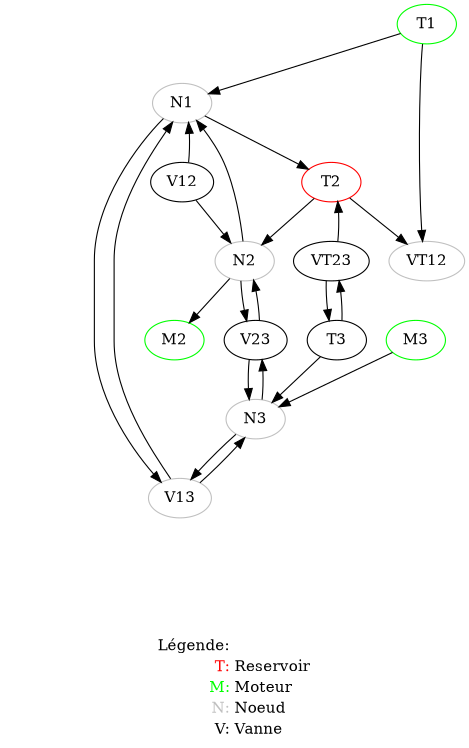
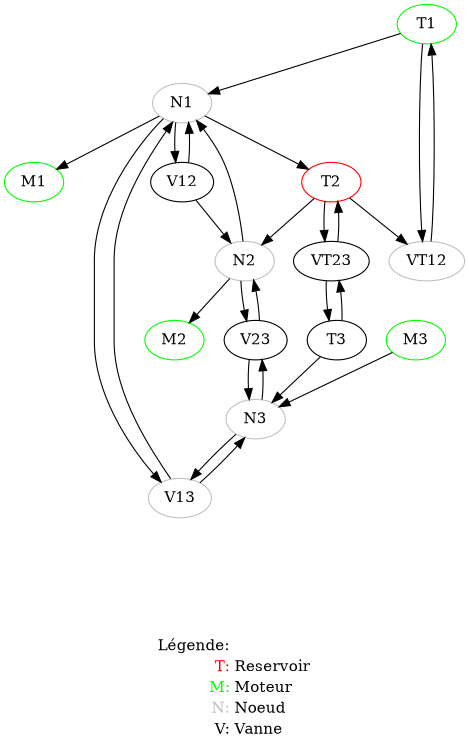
edge "N1" -> "V12": added
edge "VT12" -> "T1": added
node "M1": added
edge "T2" -> "VT23": added
